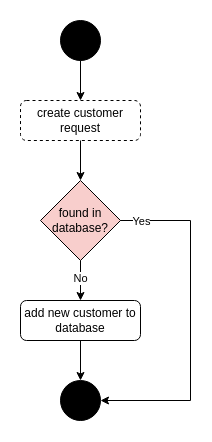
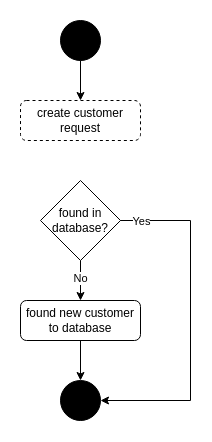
edge "create customer request" -> "found in database?": removed
node "found in database?": fillcolor #f8cecc -> #ffffff
node "add new customer to database": label "add new customer to database" -> "found new customer to database"
